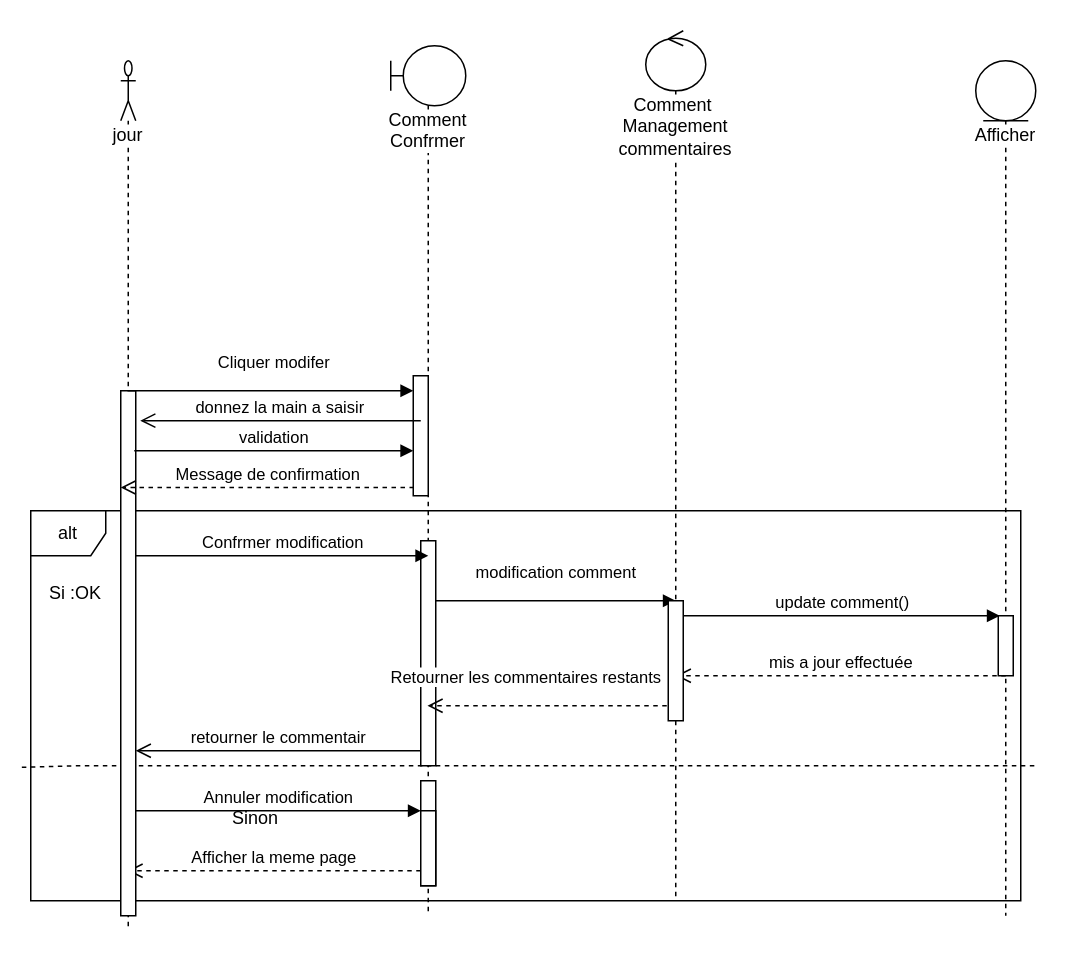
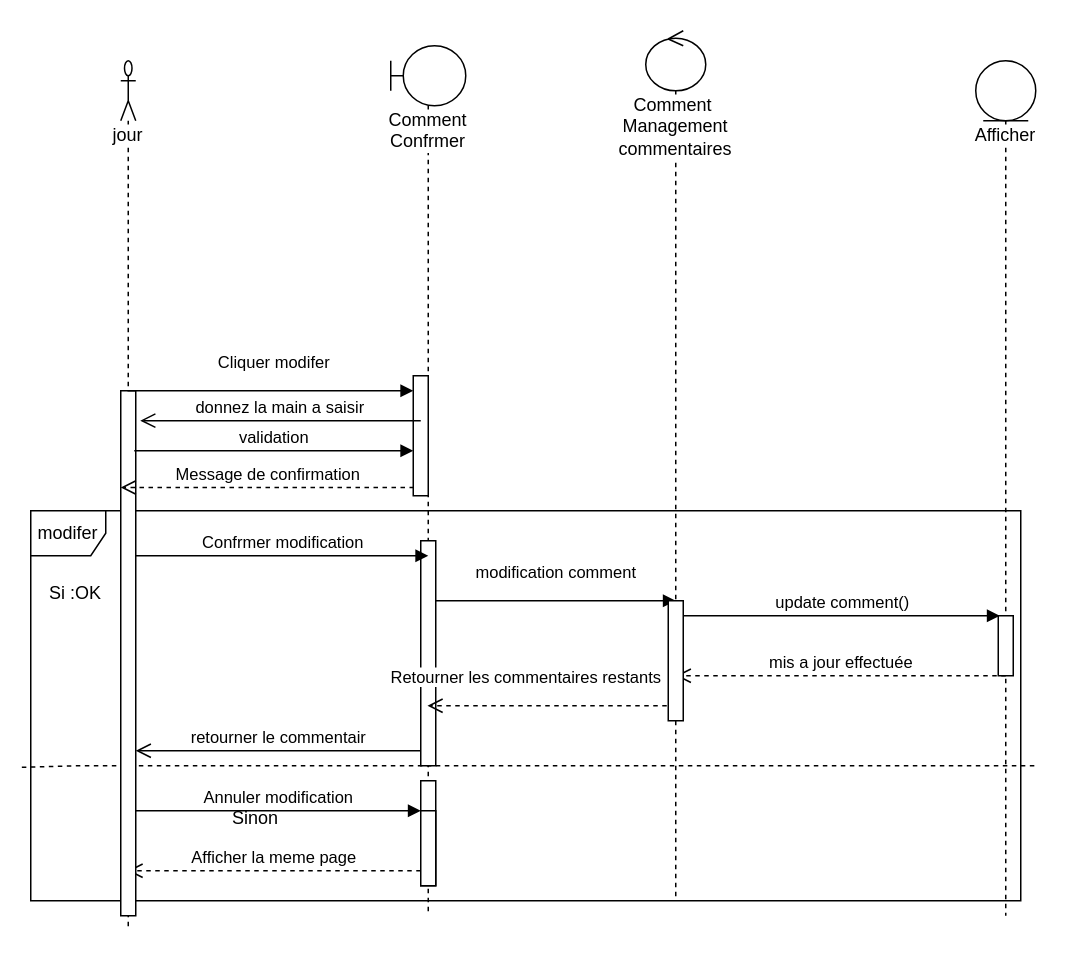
node "alt": label "alt" -> "modifer"
